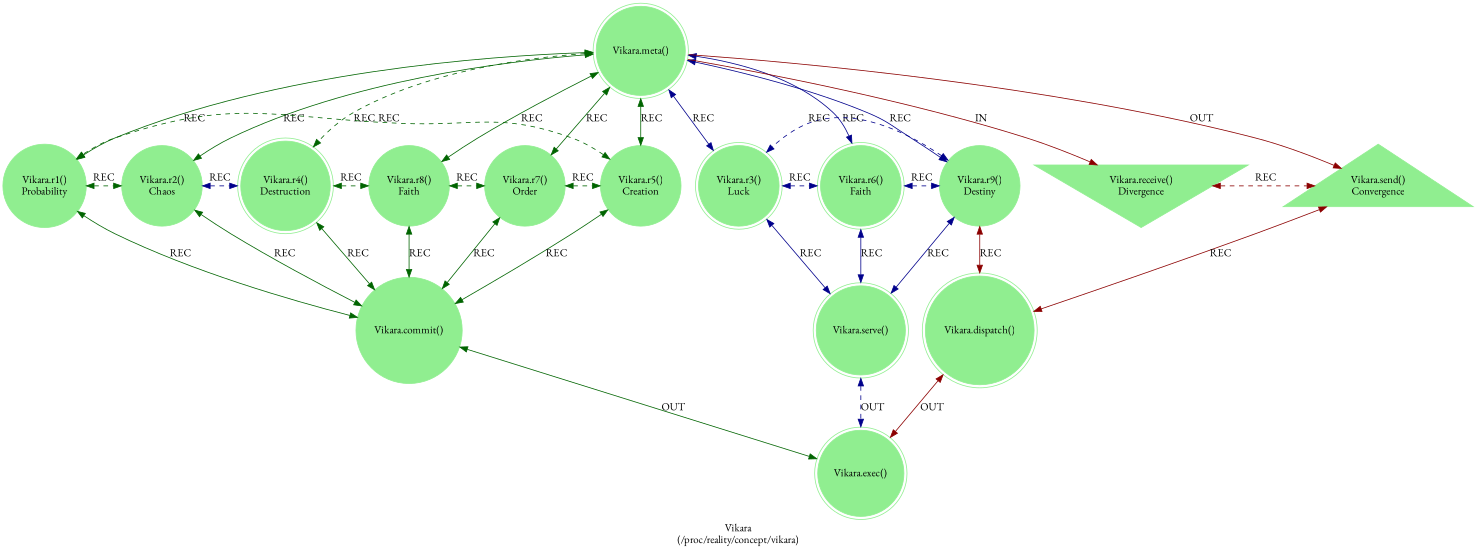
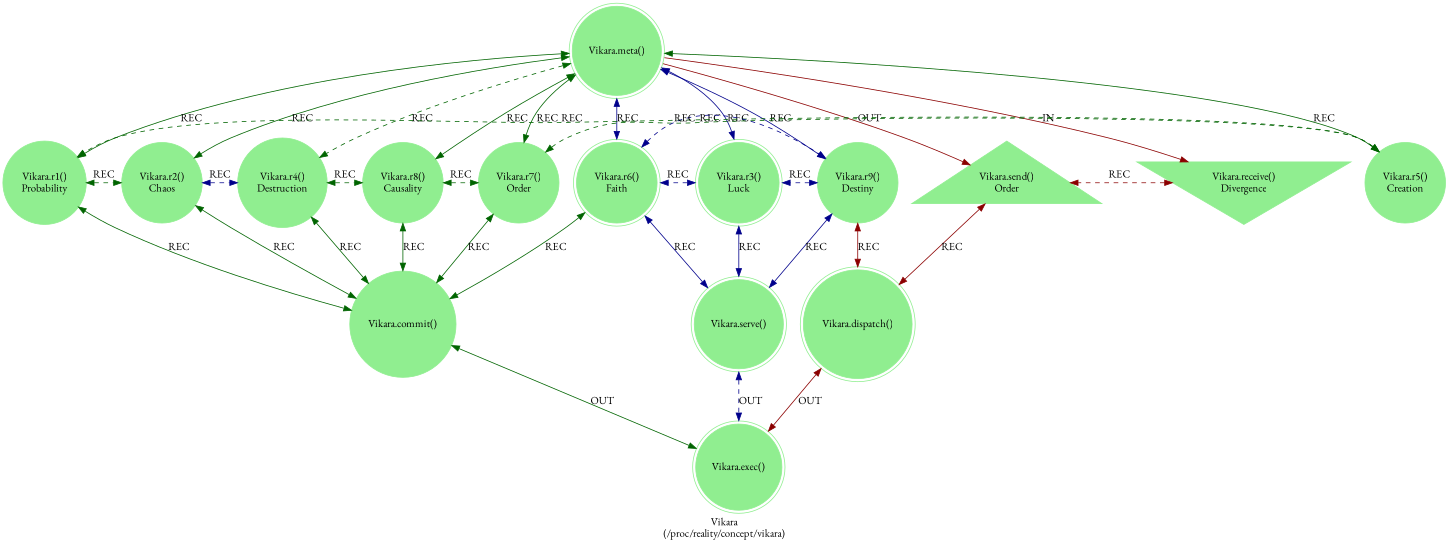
node "Vikara.r4() Destruction": shape doublecircle -> circle
node "Vikara.r8() Faith": label "Vikara.r8() Faith" -> "Vikara.r8() Causality"
node "Vikara.send() Convergence": label "Vikara.send() Convergence" -> "Vikara.send() Order"
edge "Vikara.r5() Creation" -- "Vikara.commit()": now "Vikara.r6() Faith" -- "Vikara.commit()"
